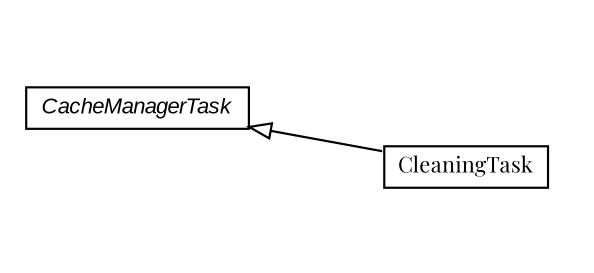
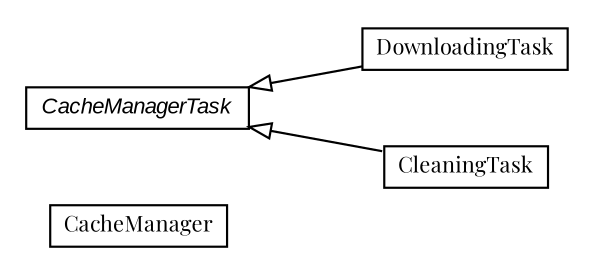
node "DownloadingTask": added
node "CacheManager": added
